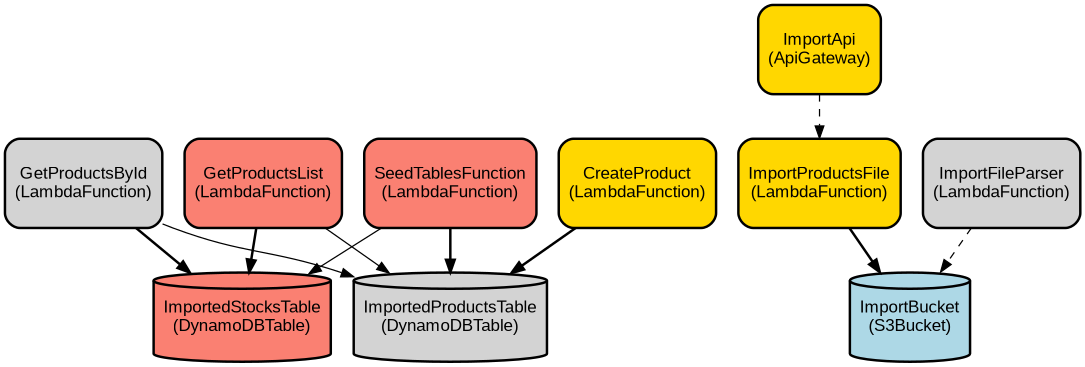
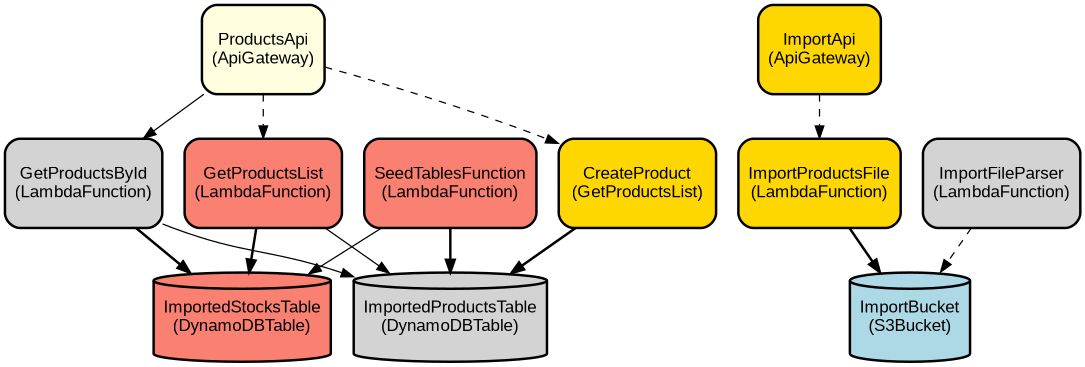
node "ProductsApi (ApiGateway)": added
node "CreateProduct (LambdaFunction)": label "CreateProduct (LambdaFunction)" -> "CreateProduct (GetProductsList)"
